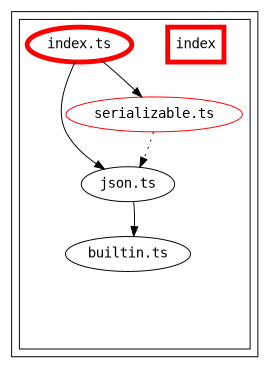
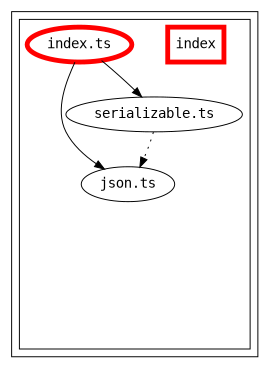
node "serializable.ts": color #ff0000 -> black
node "builtin.ts": removed
